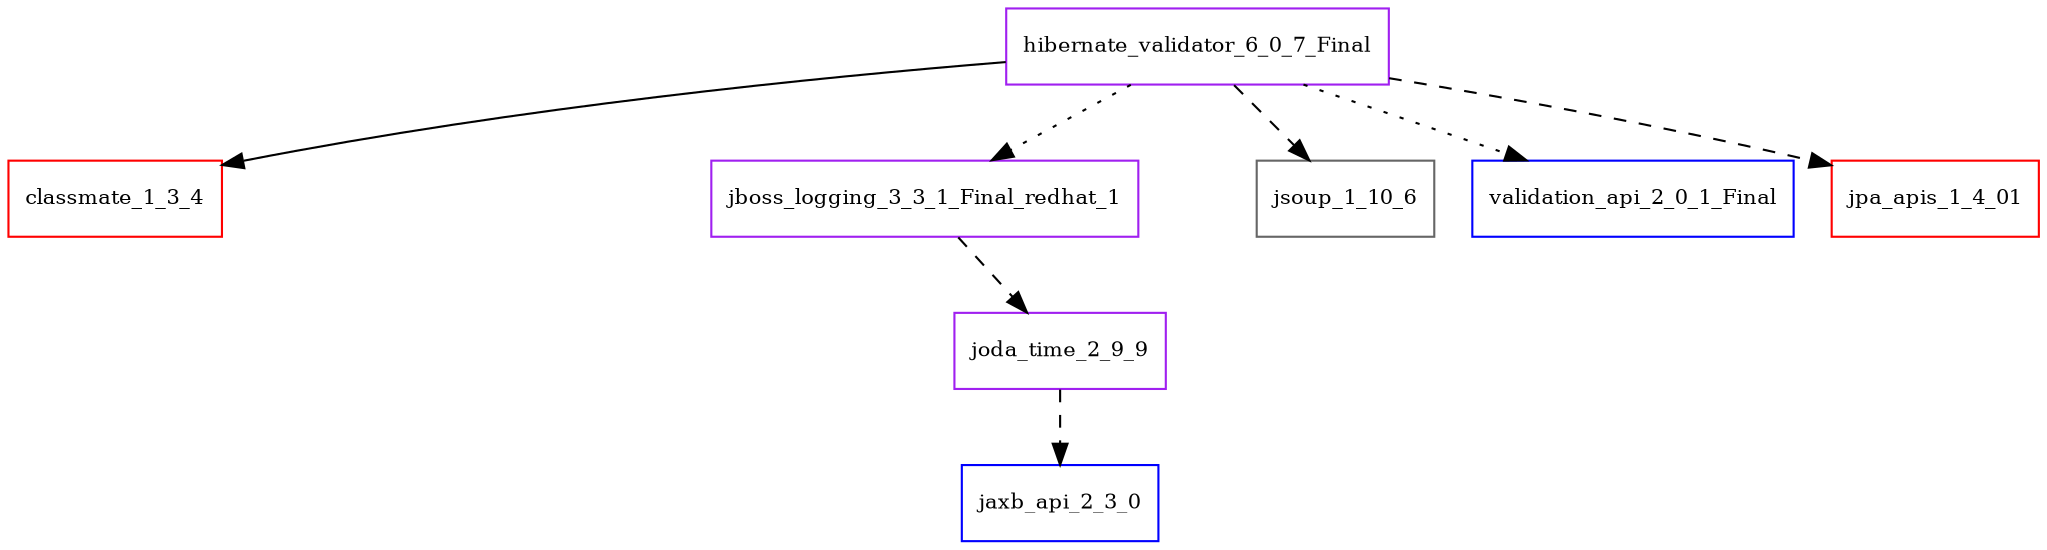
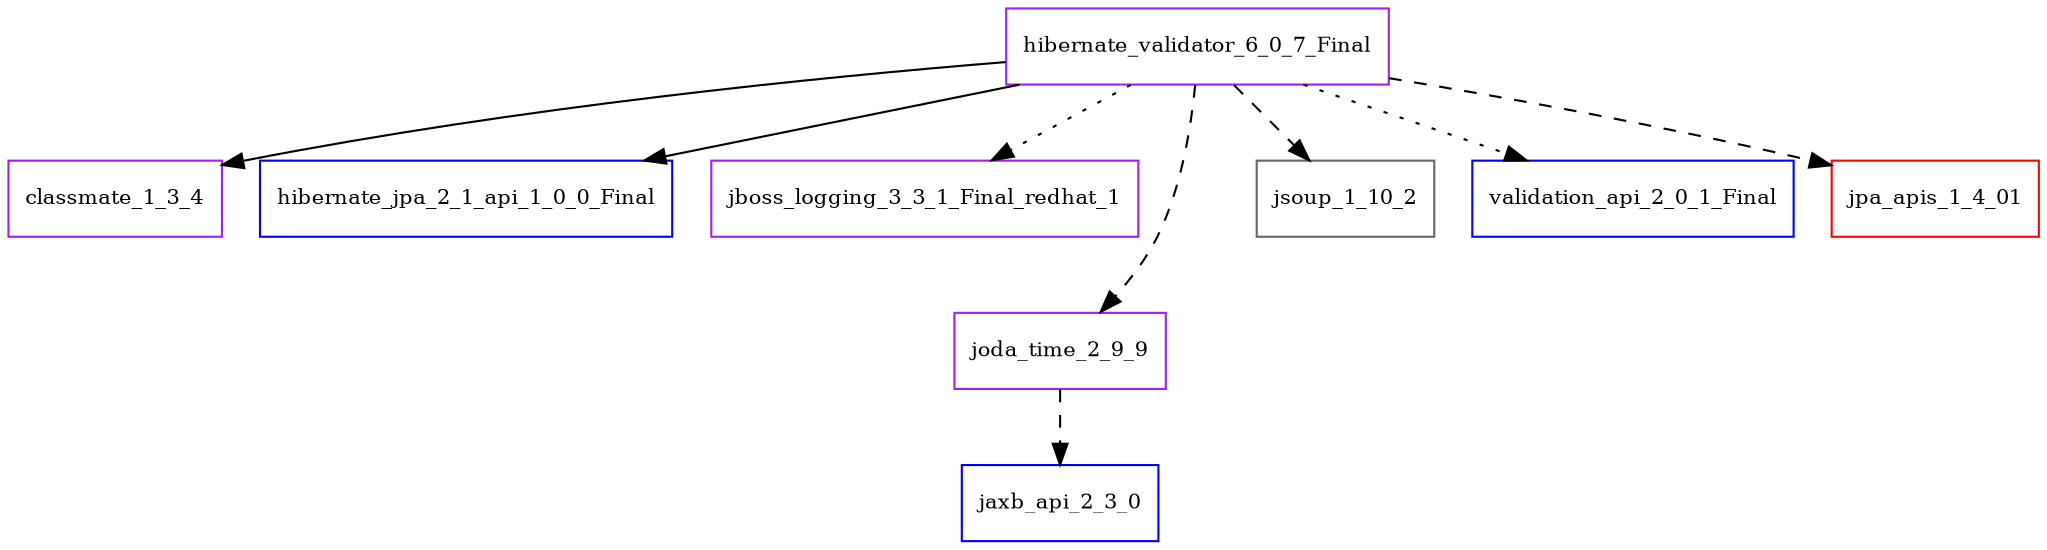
node "classmate_1_3_4": color red -> purple
node "hibernate_jpa_2_1_api_1_0_0_Final": added
node "jsoup_1_10_6": label "jsoup_1_10_6" -> "jsoup_1_10_2"
edge "jboss_logging_3_3_1_Final_redhat_1" -> "joda_time_2_9_9": now "hibernate_validator_6_0_7_Final" -> "joda_time_2_9_9"
